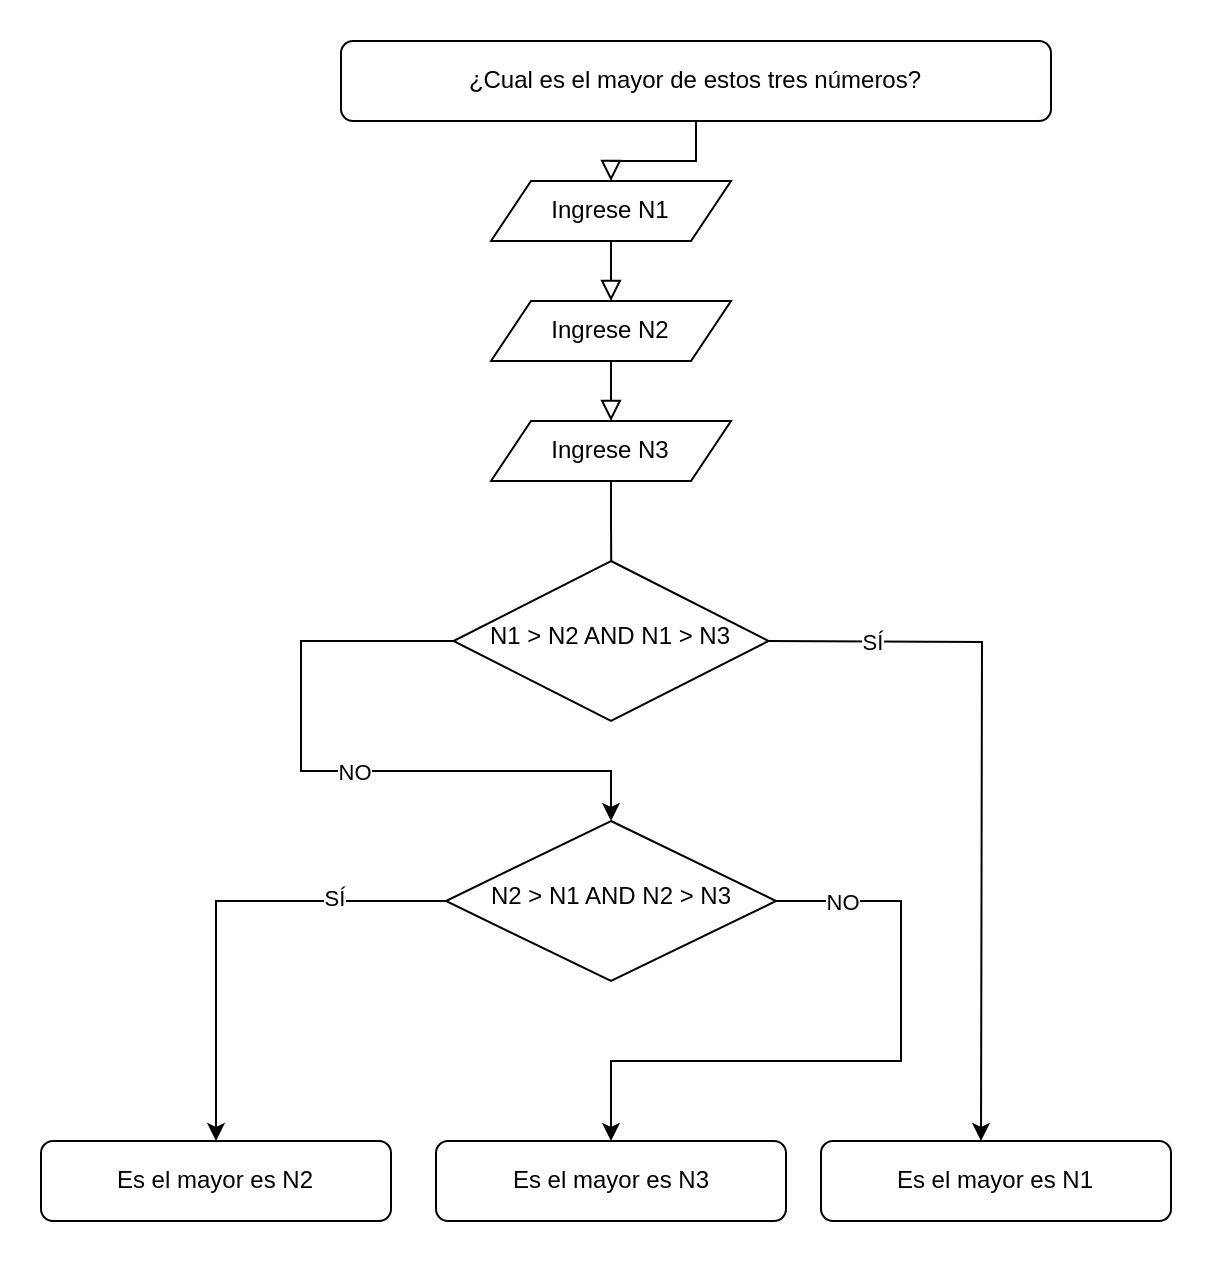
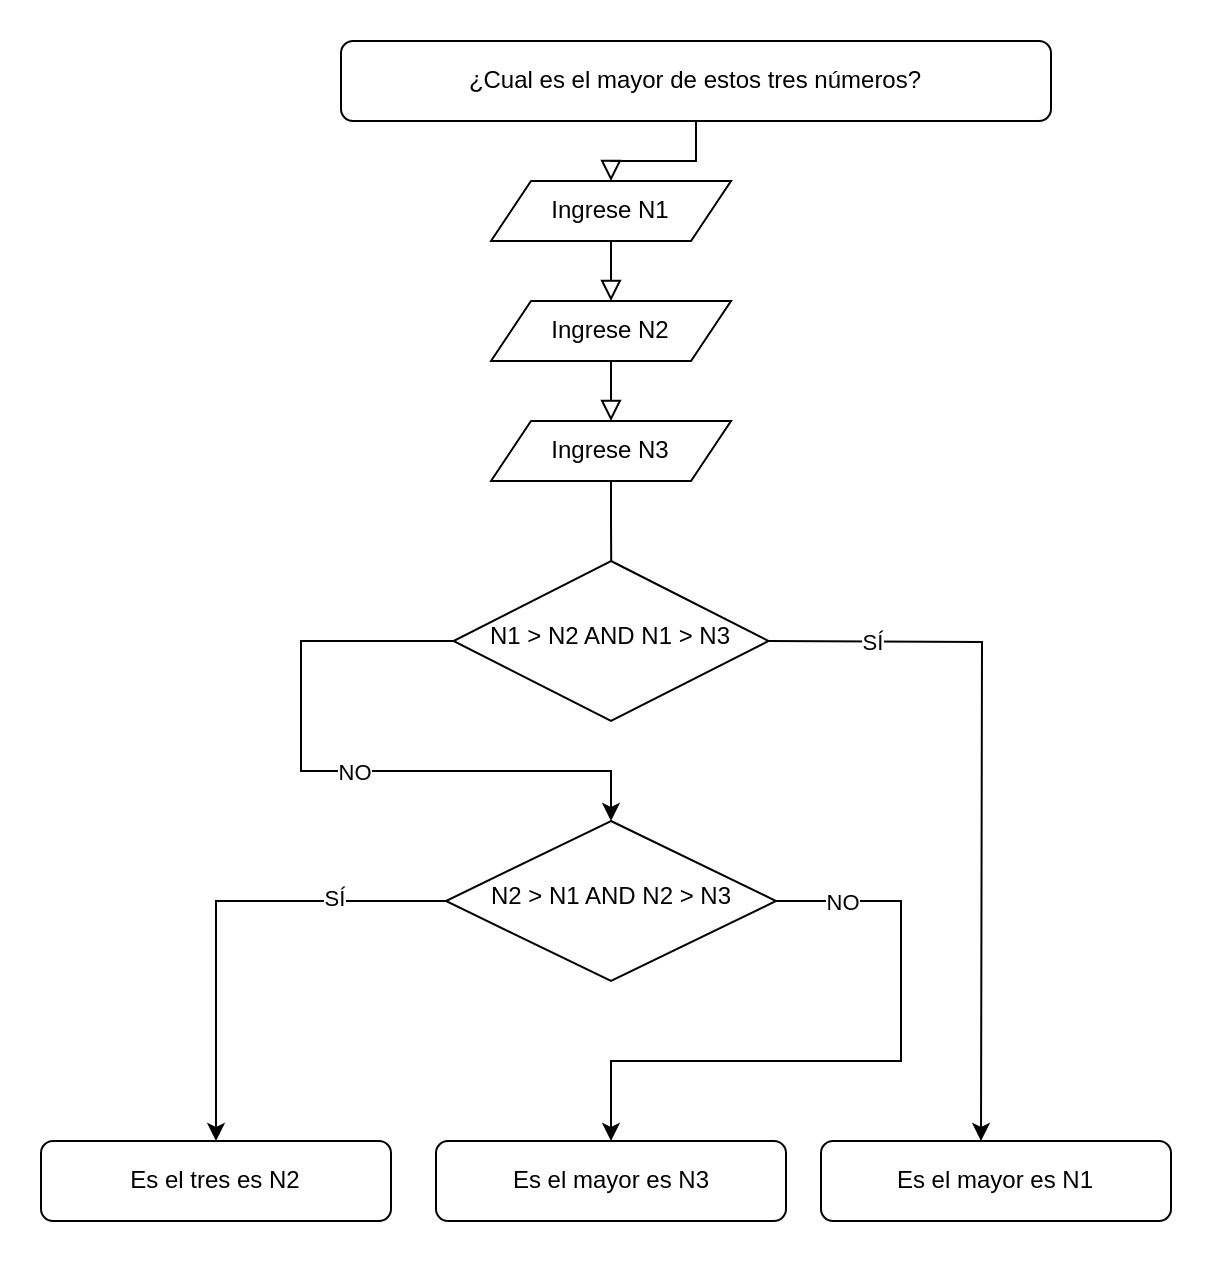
node "Es el mayor es N2": label "Es el mayor es N2" -> "Es el tres es N2"
